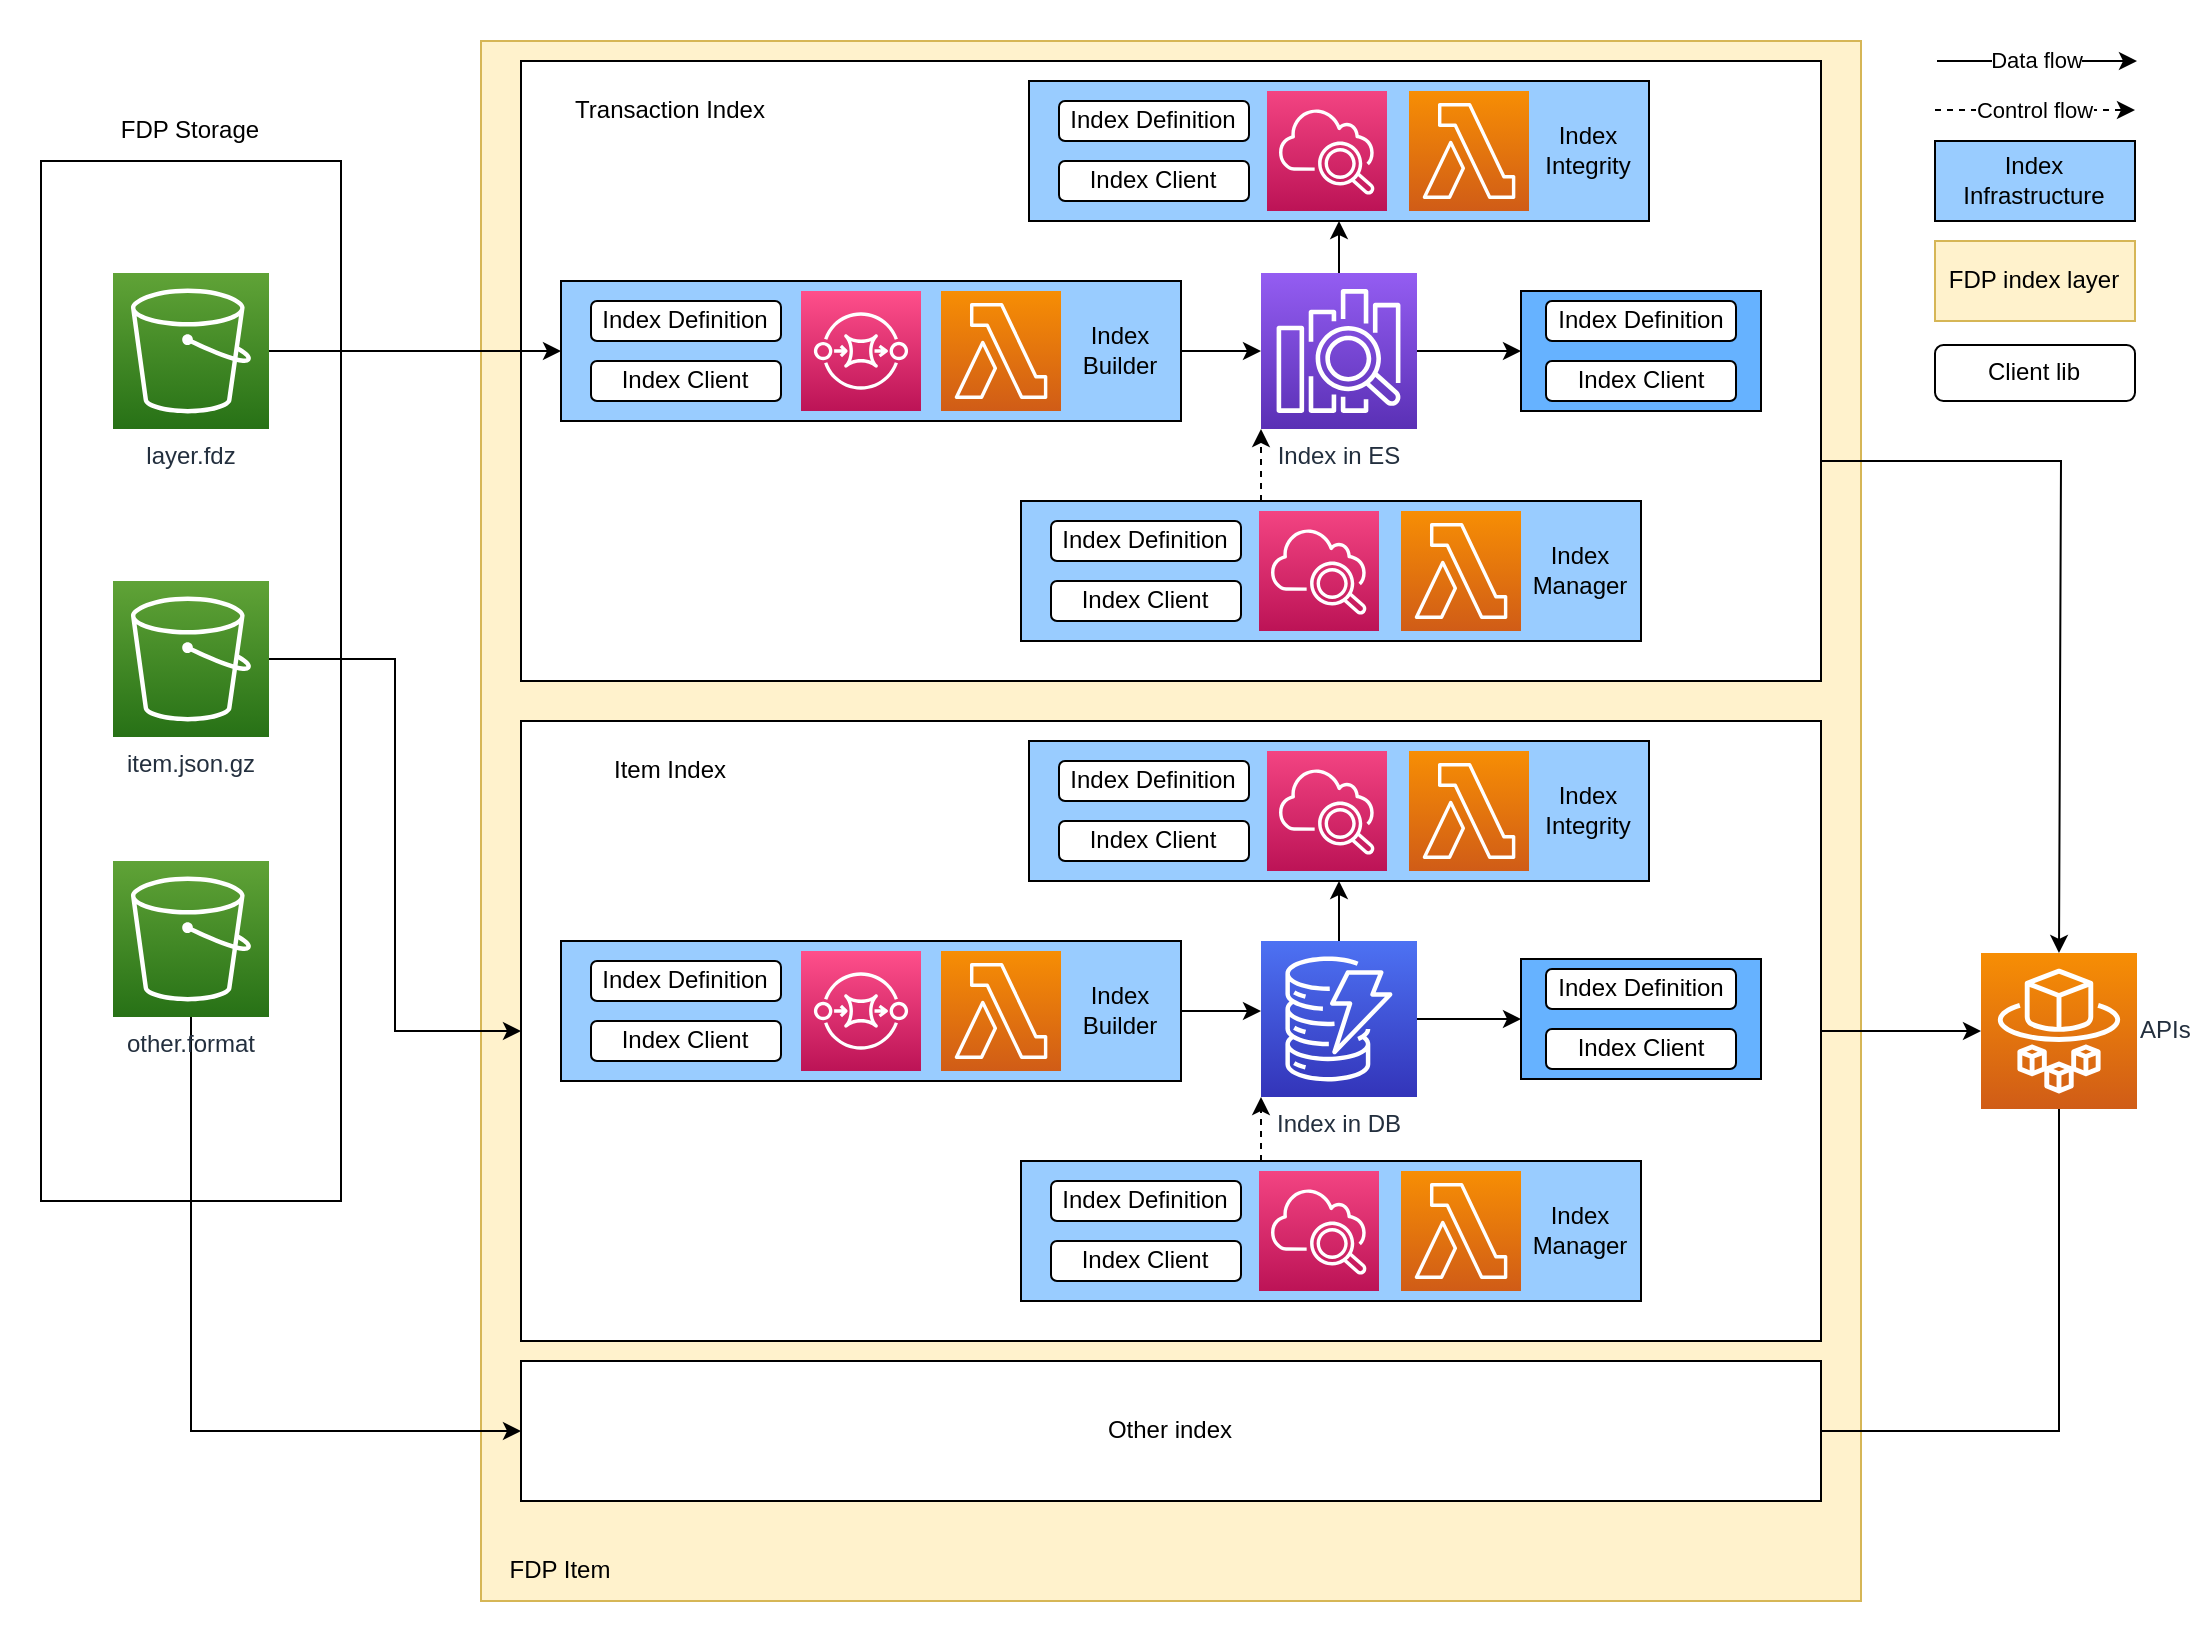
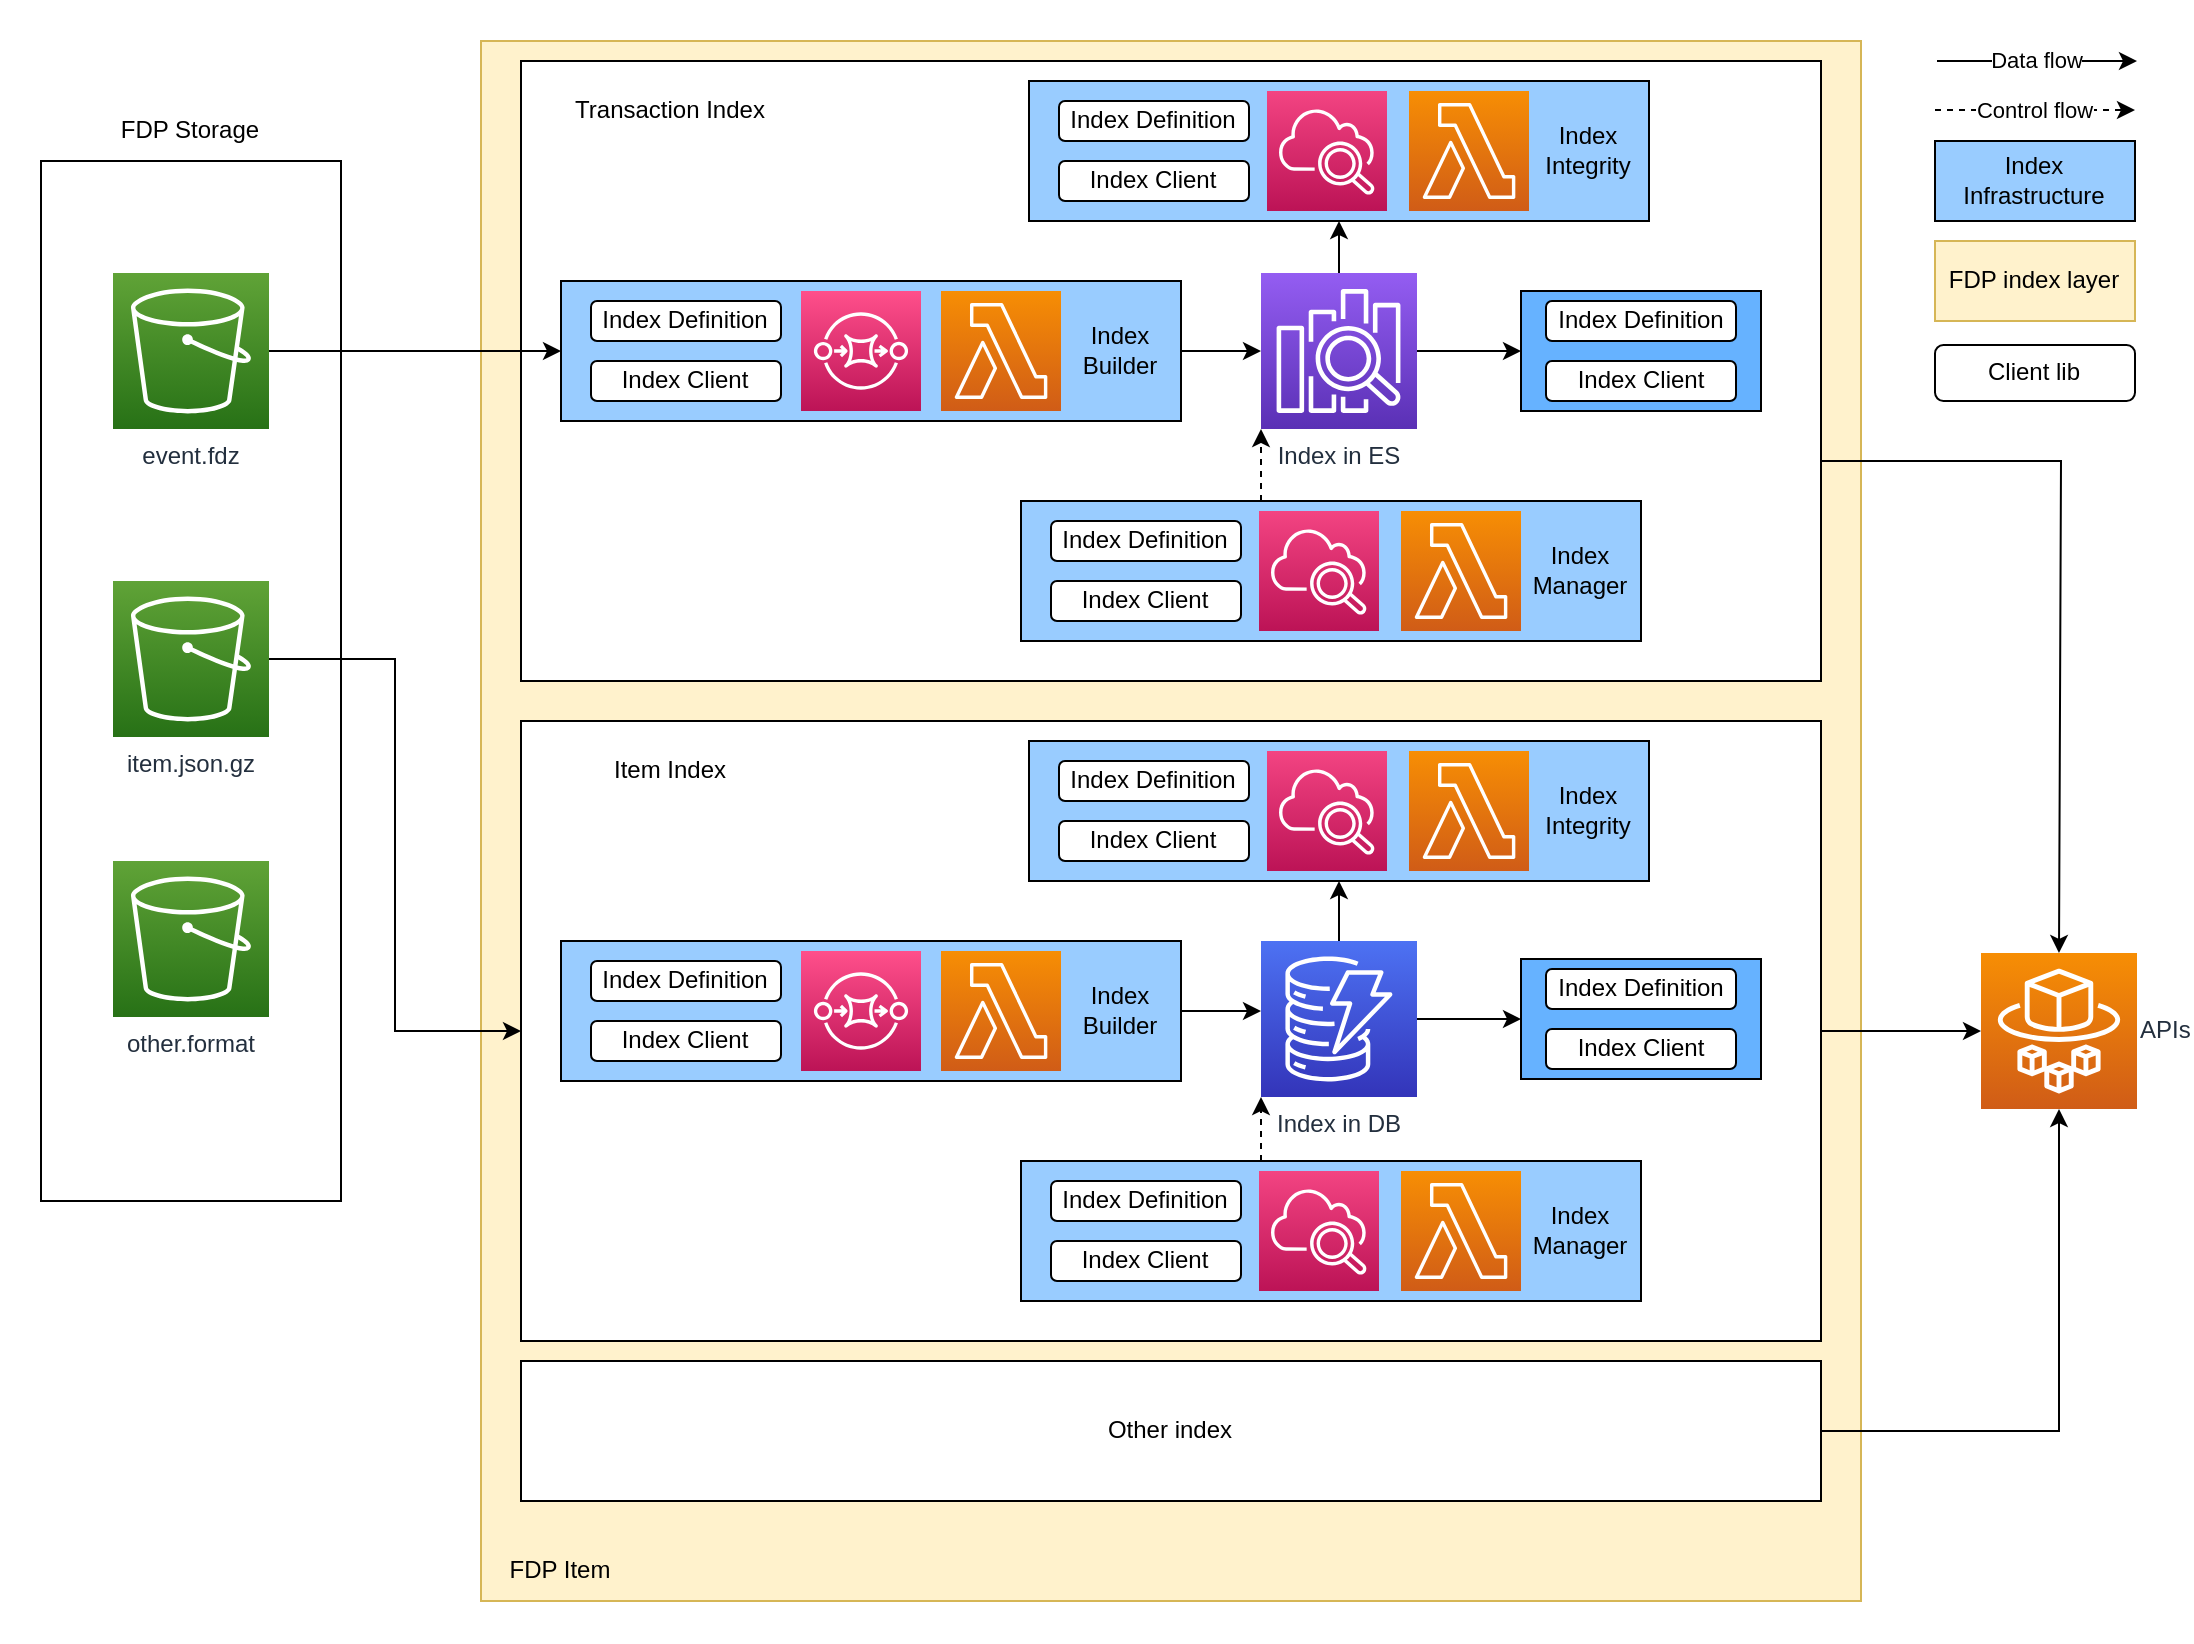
node "layer.fdz": label "layer.fdz" -> "event.fdz"
edge "APIs" -- "Other index": arrowhead none -> classic
edge "other.format" -> "Other index": removed
